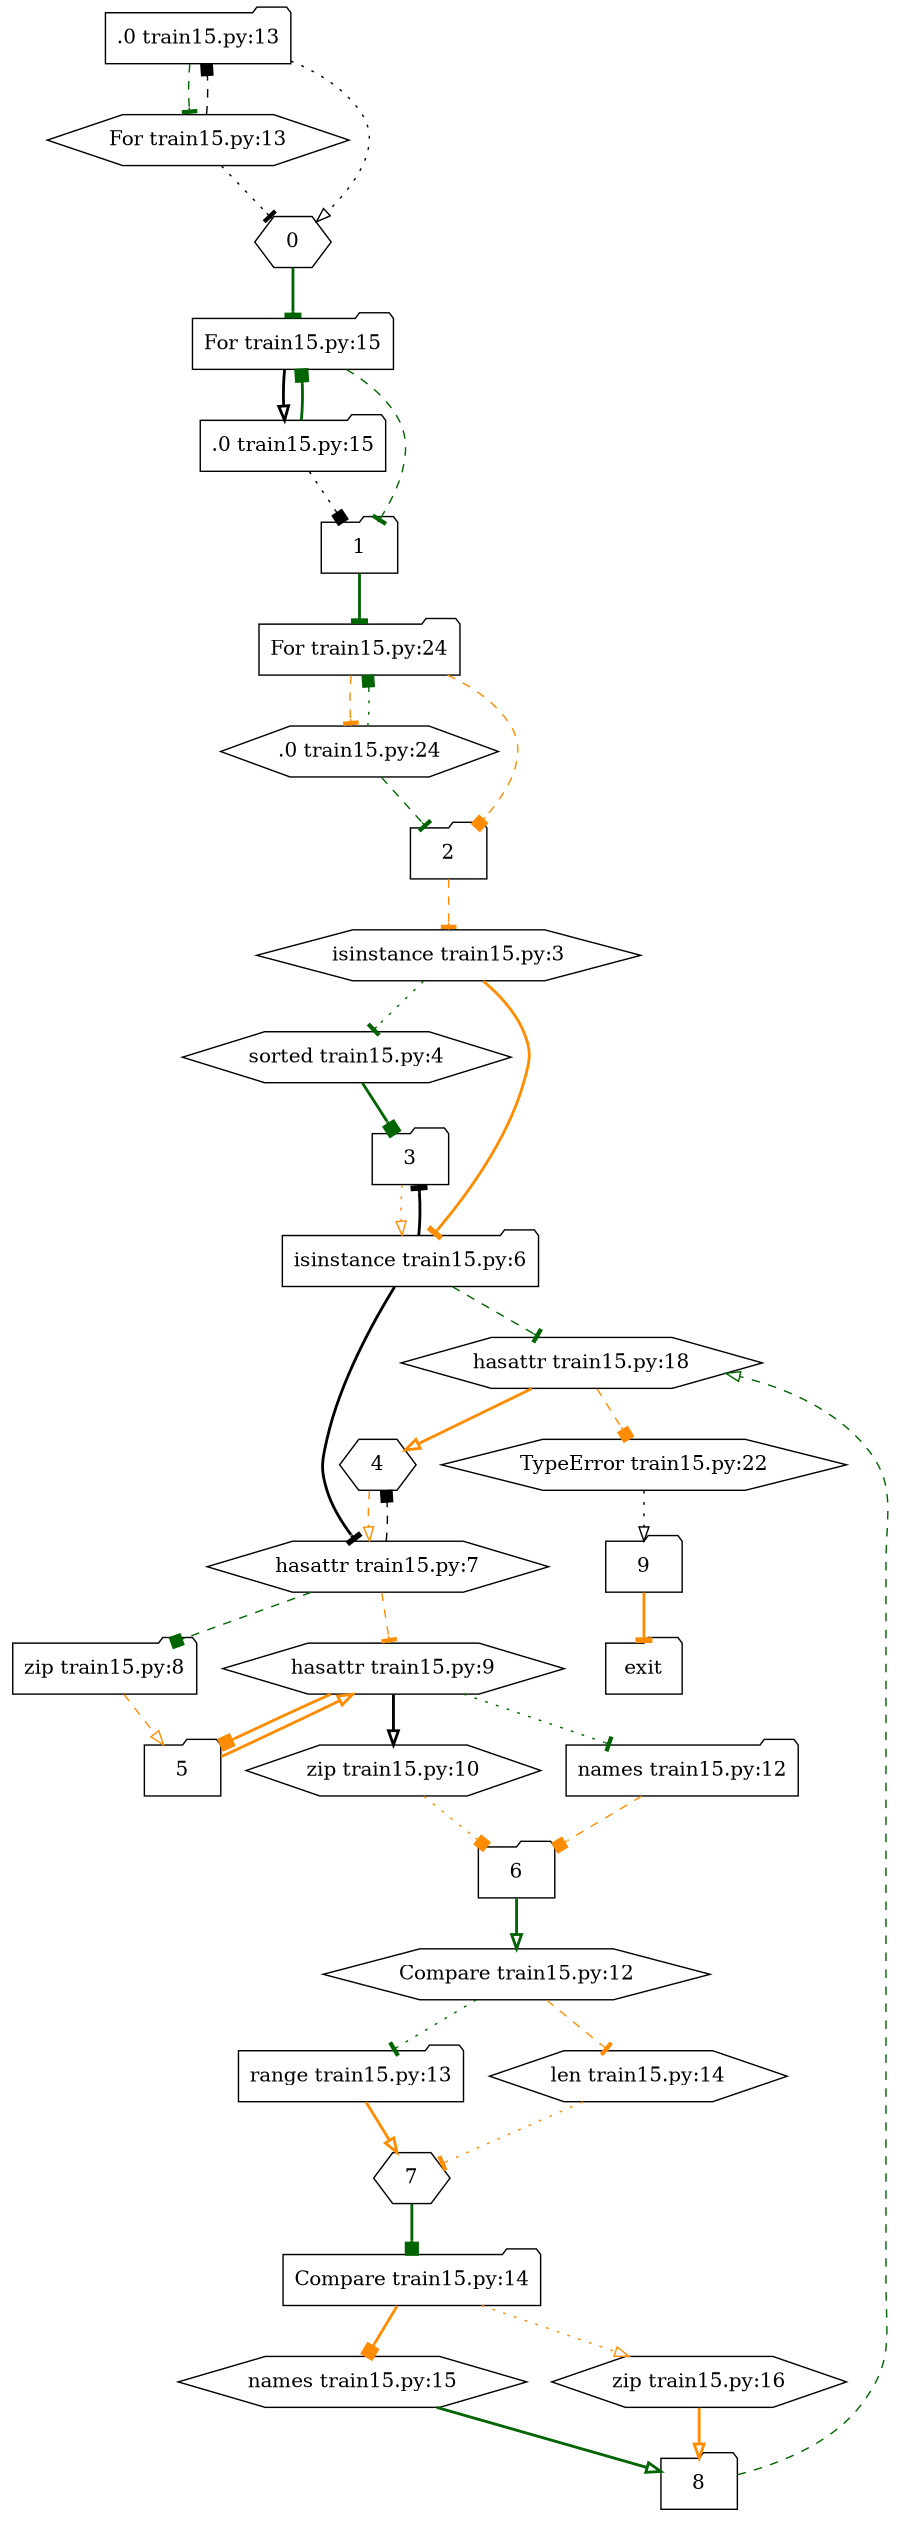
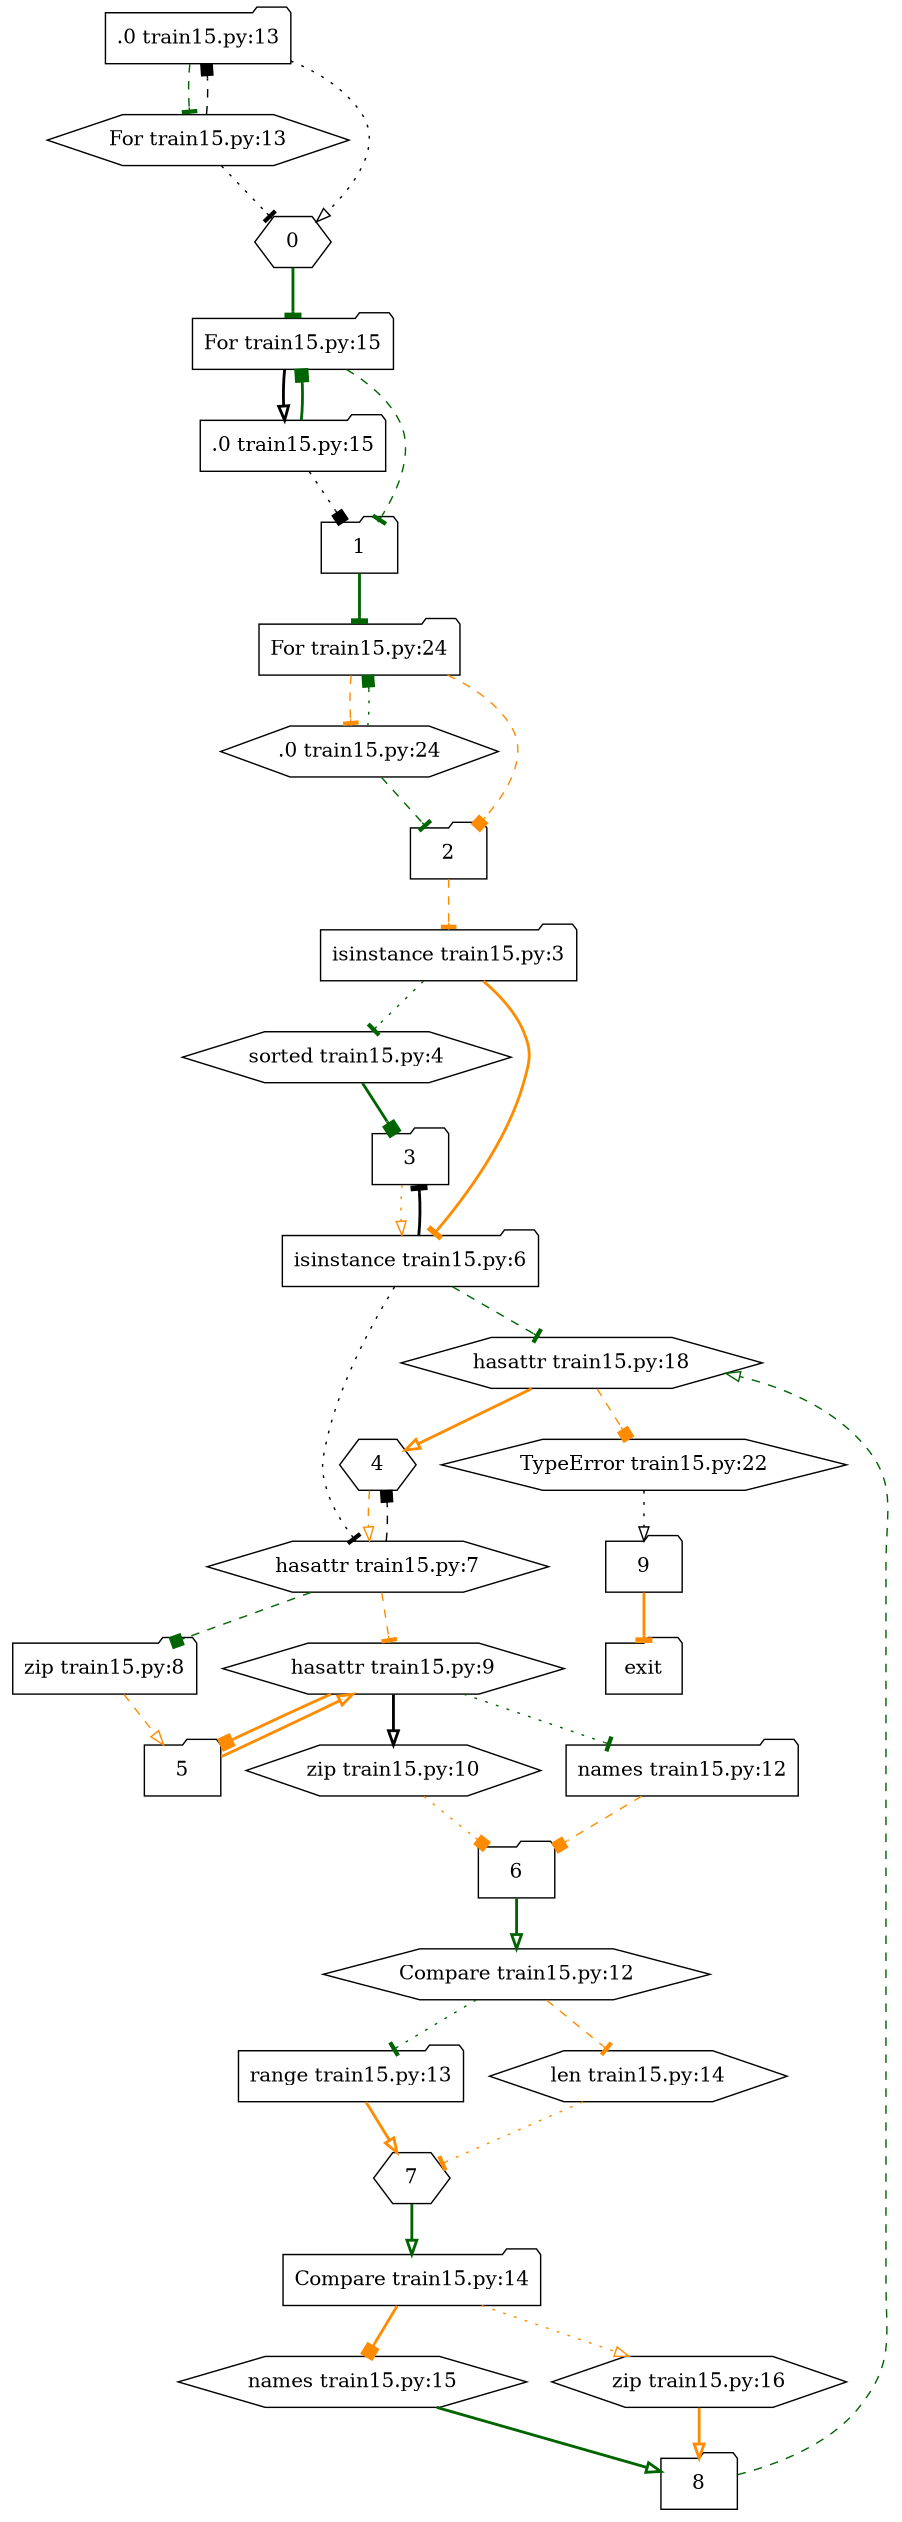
node "isinstance train15.py:3": shape hexagon -> folder
edge "isinstance train15.py:6" -> "hasattr train15.py:7": style bold -> dotted
edge "7" -> "Compare train15.py:14": arrowhead box -> onormal
